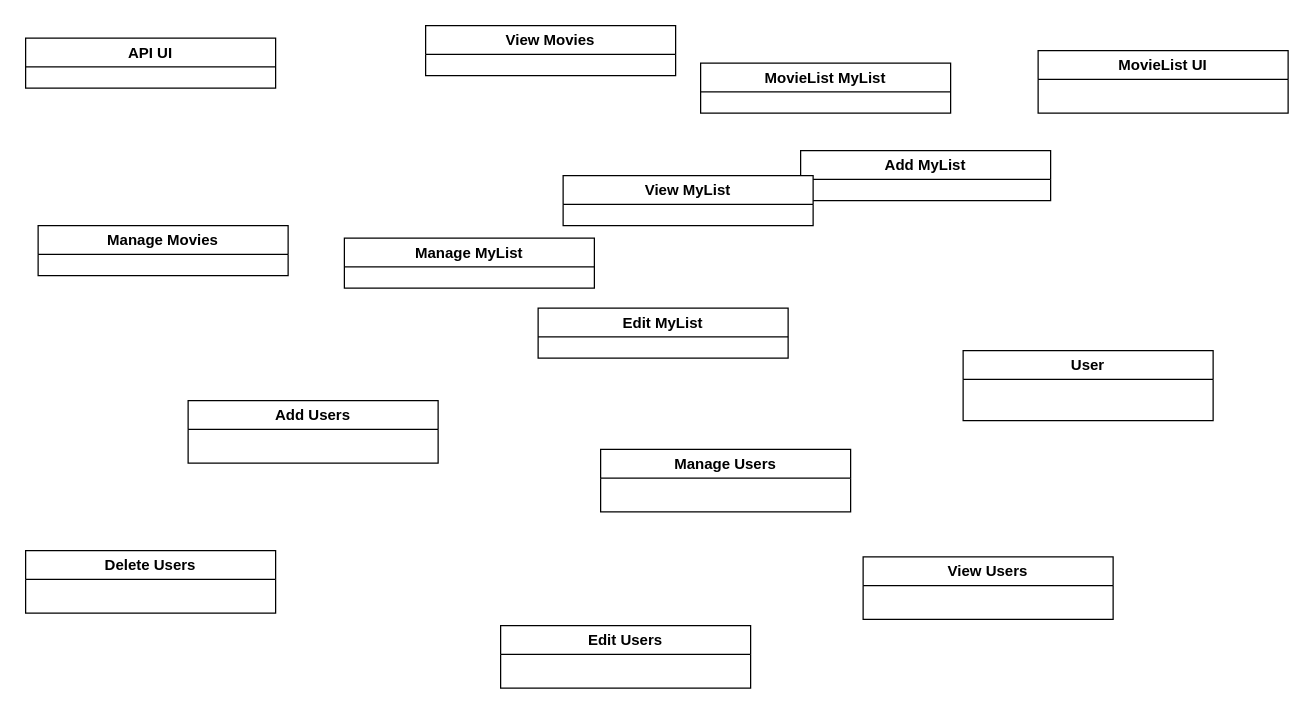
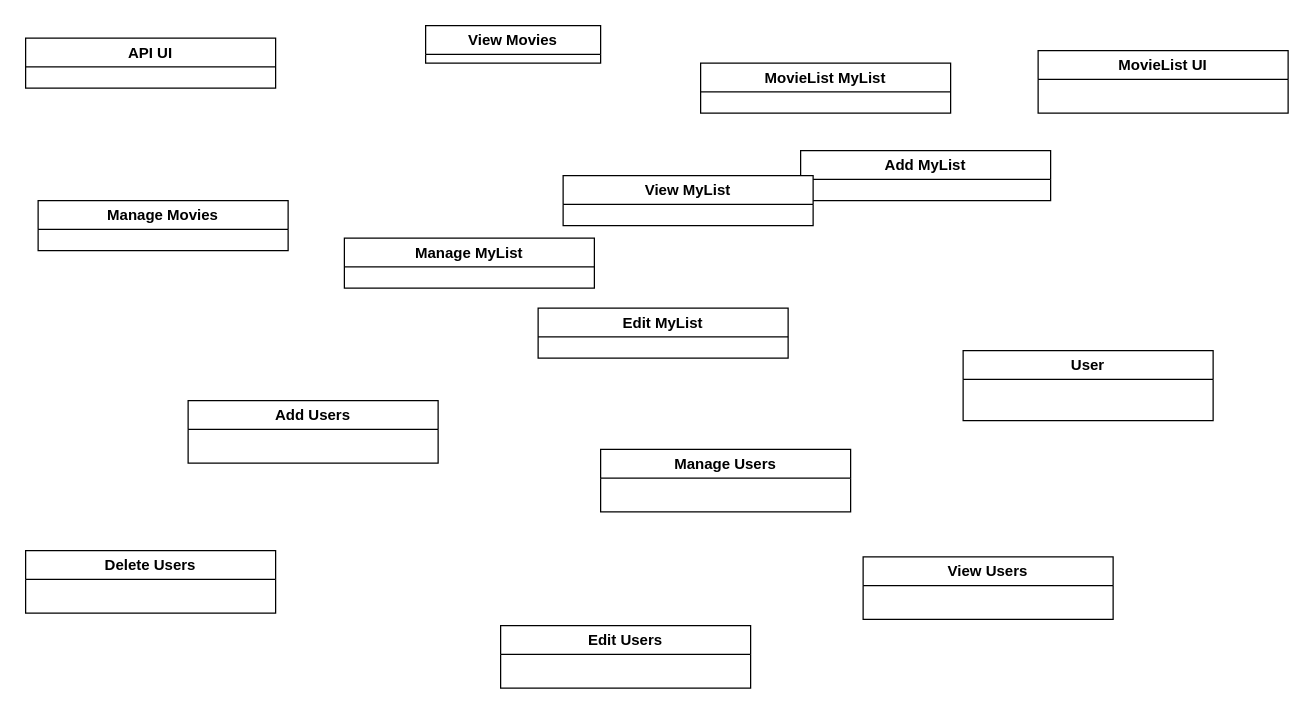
node "View Movies": size 250x50 -> 175x38
node "Manage Movies": moved (163, 251) -> (163, 226)
